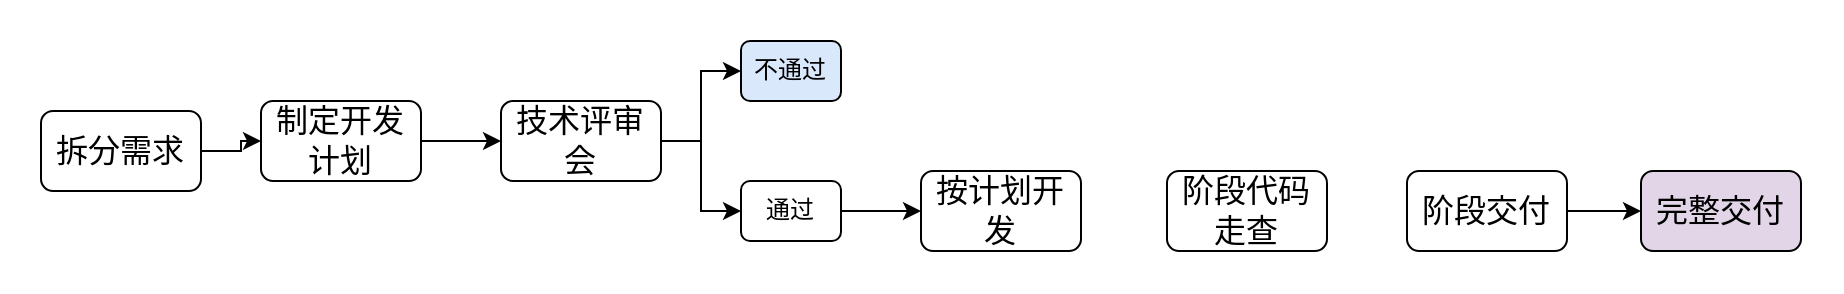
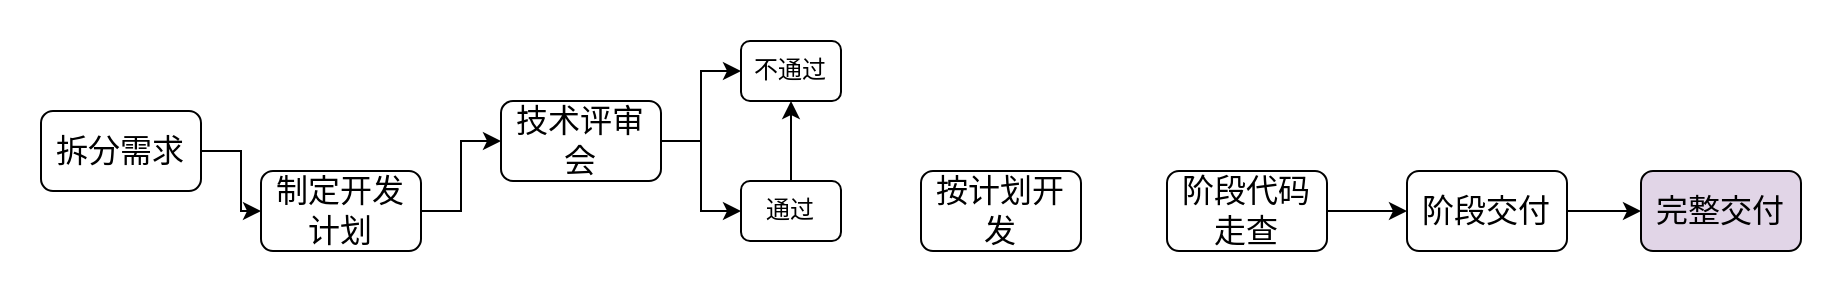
node "不通过": fillcolor #dae8fc -> #ffffff
node "制定开发计划": moved (341, 141) -> (341, 211)
edge "通过" -> "按计划开发": now "通过" -> "不通过"
edge "阶段代码走查" -> "阶段交付": added
